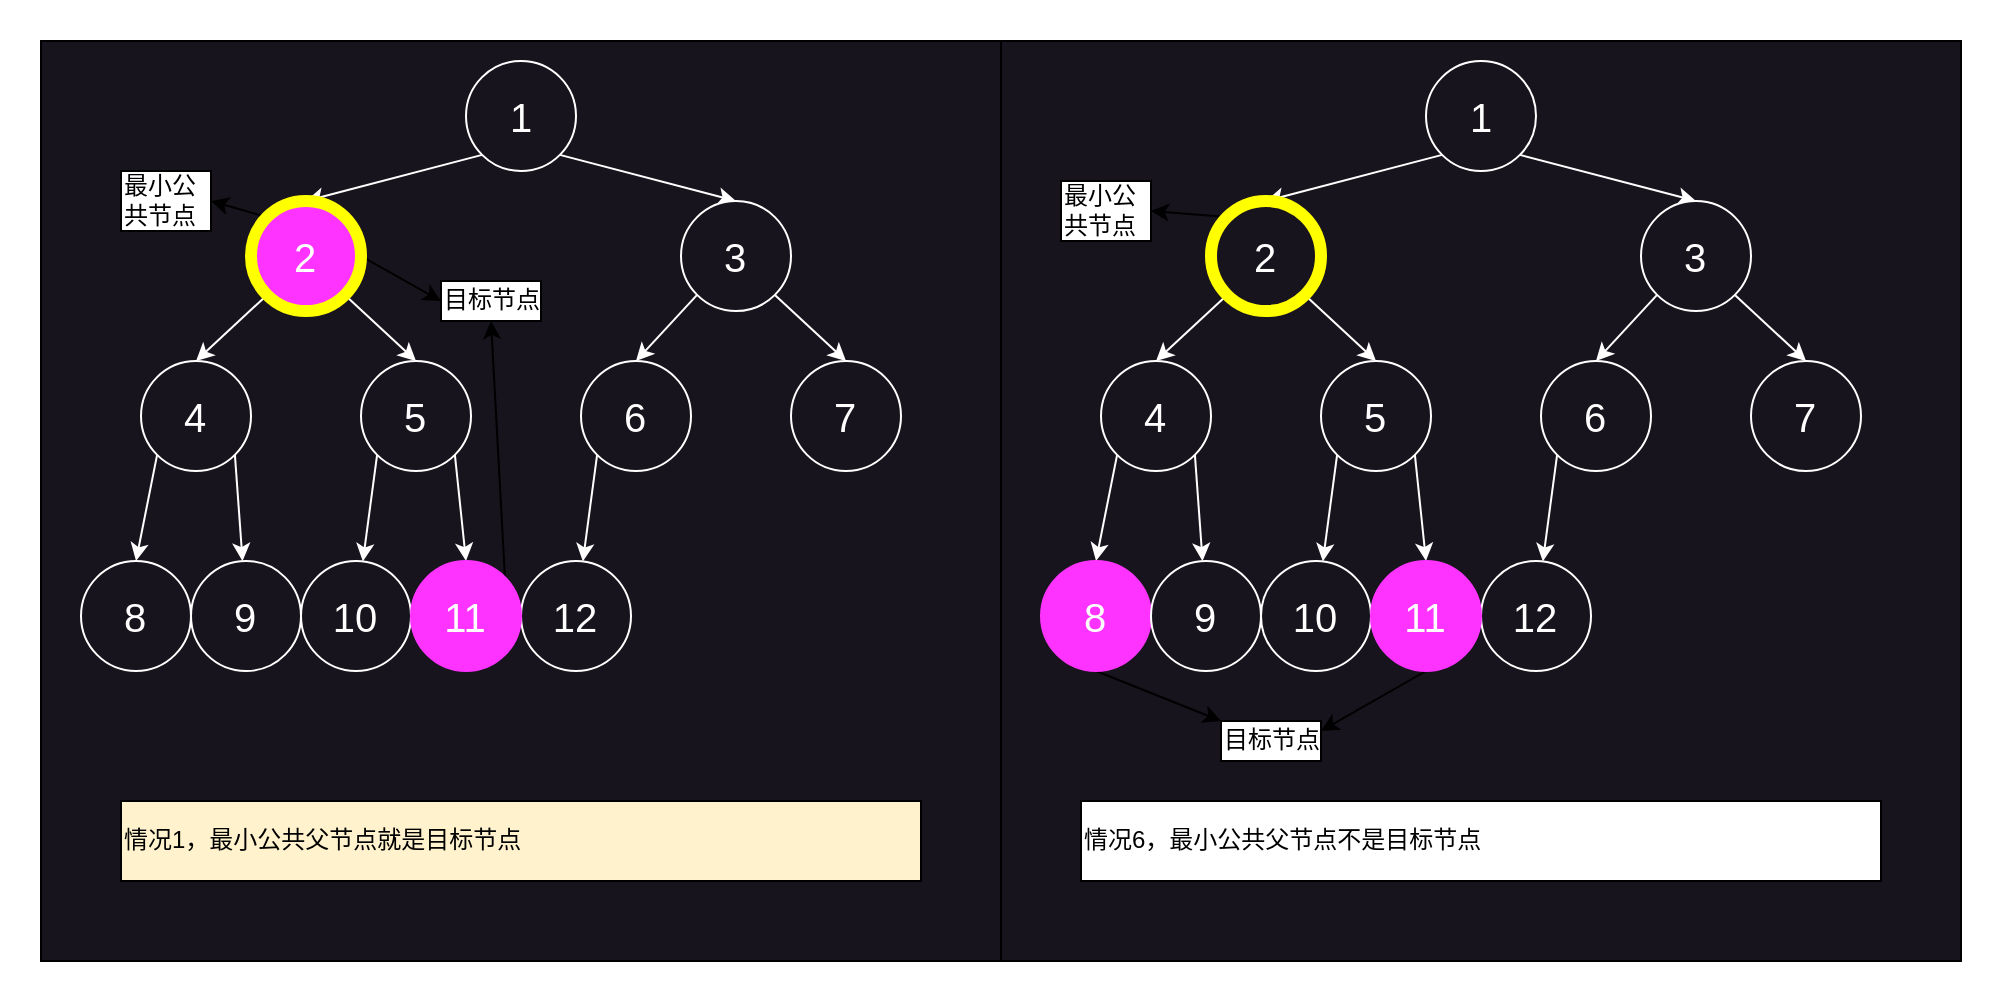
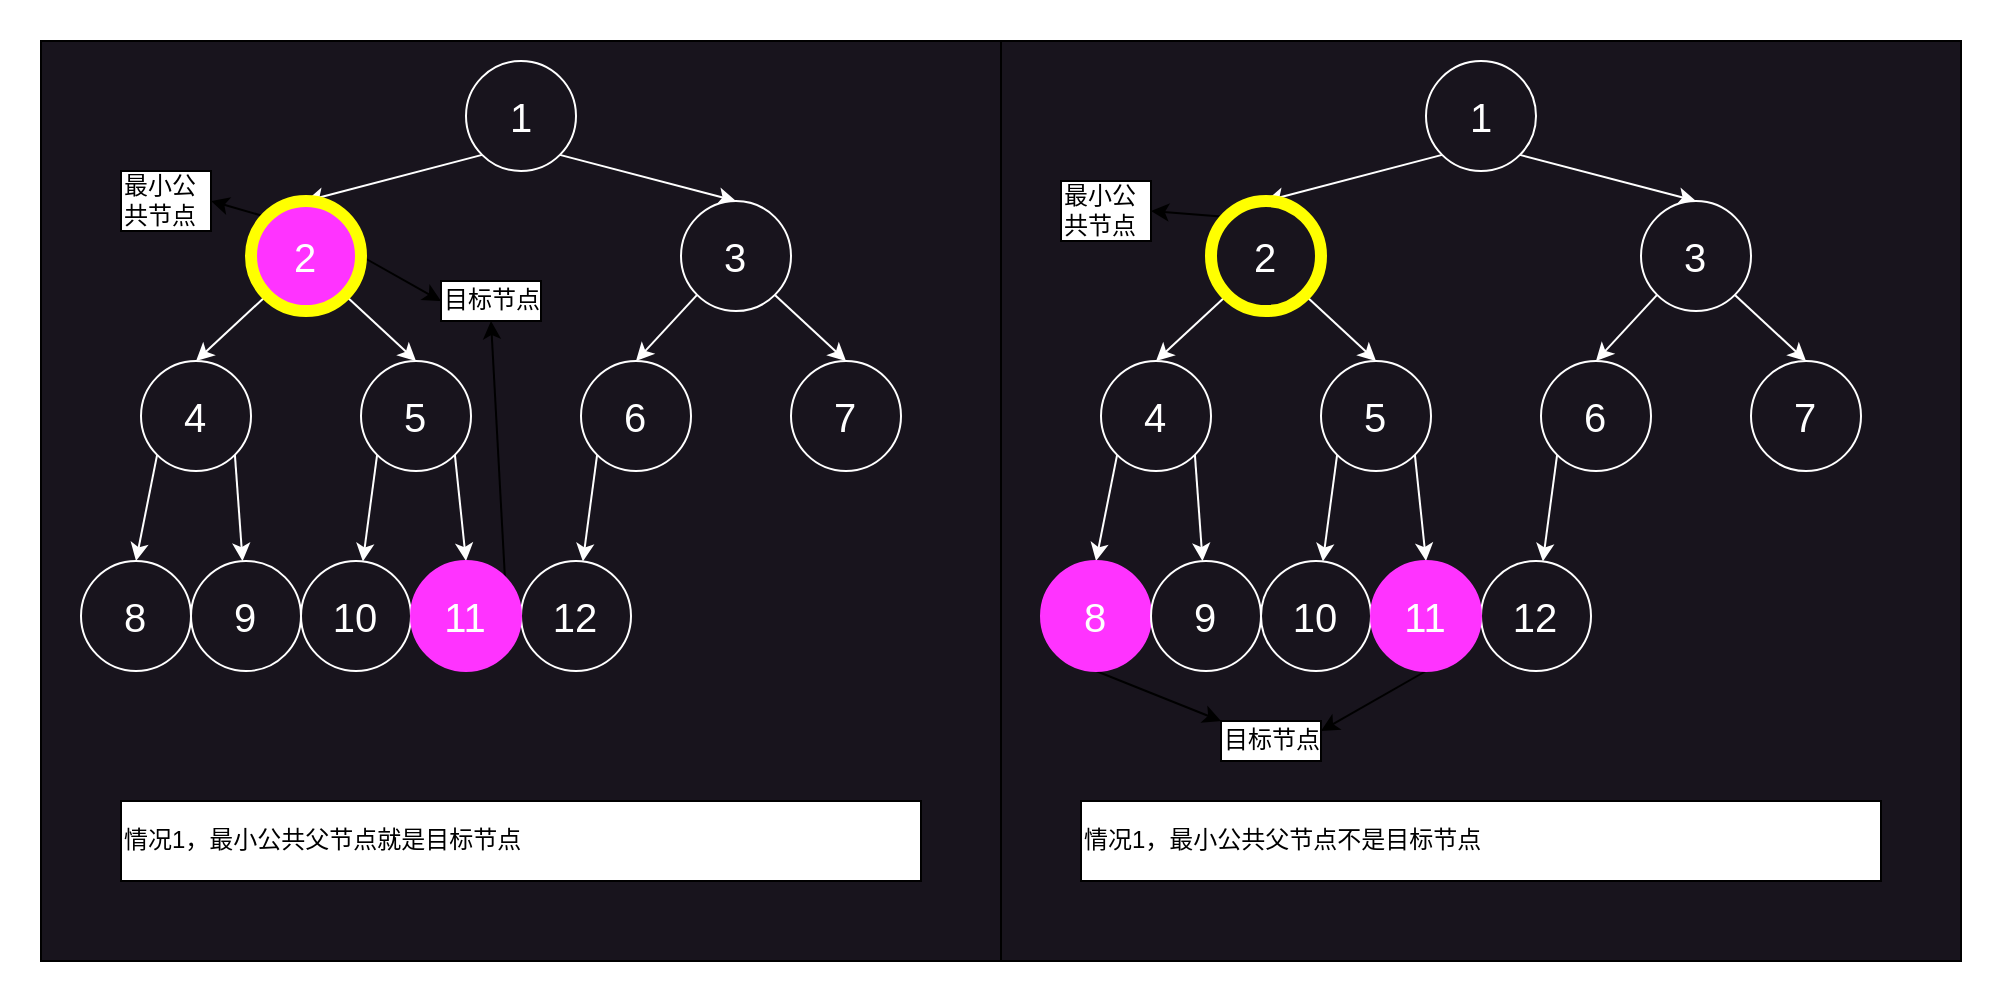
node "情况1，最小公共父节点就是目标节点": fillcolor #fff2cc -> #ffffff
node "情况6，最小公共父节点不是目标节点": label "情况6，最小公共父节点不是目标节点" -> "情况1，最小公共父节点不是目标节点"
